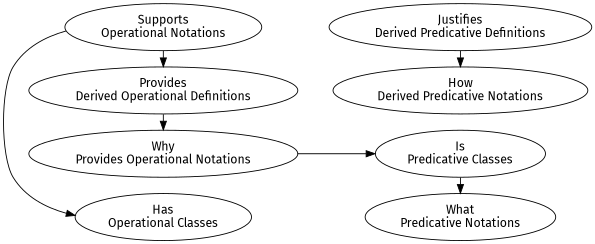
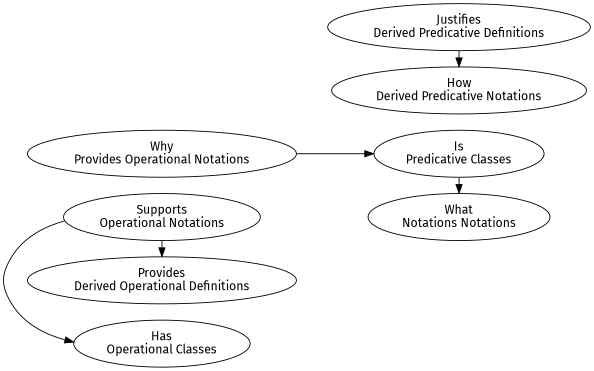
edge "Provides Derived Operational Definitions" -> "Why Provides Operational Notations": removed
node "What Predicative Notations": label "What Predicative Notations" -> "What Notations Notations"
